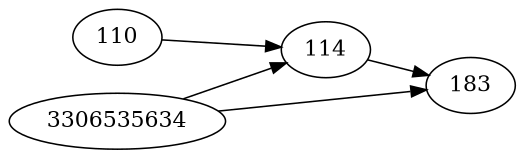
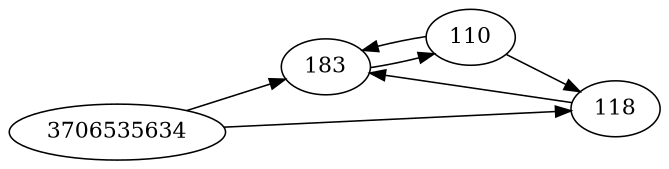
edge "110" -> "183": added
node "114": label "114" -> "118"
edge "183" -> "110": added
node "3306535634": label "3306535634" -> "3706535634"
